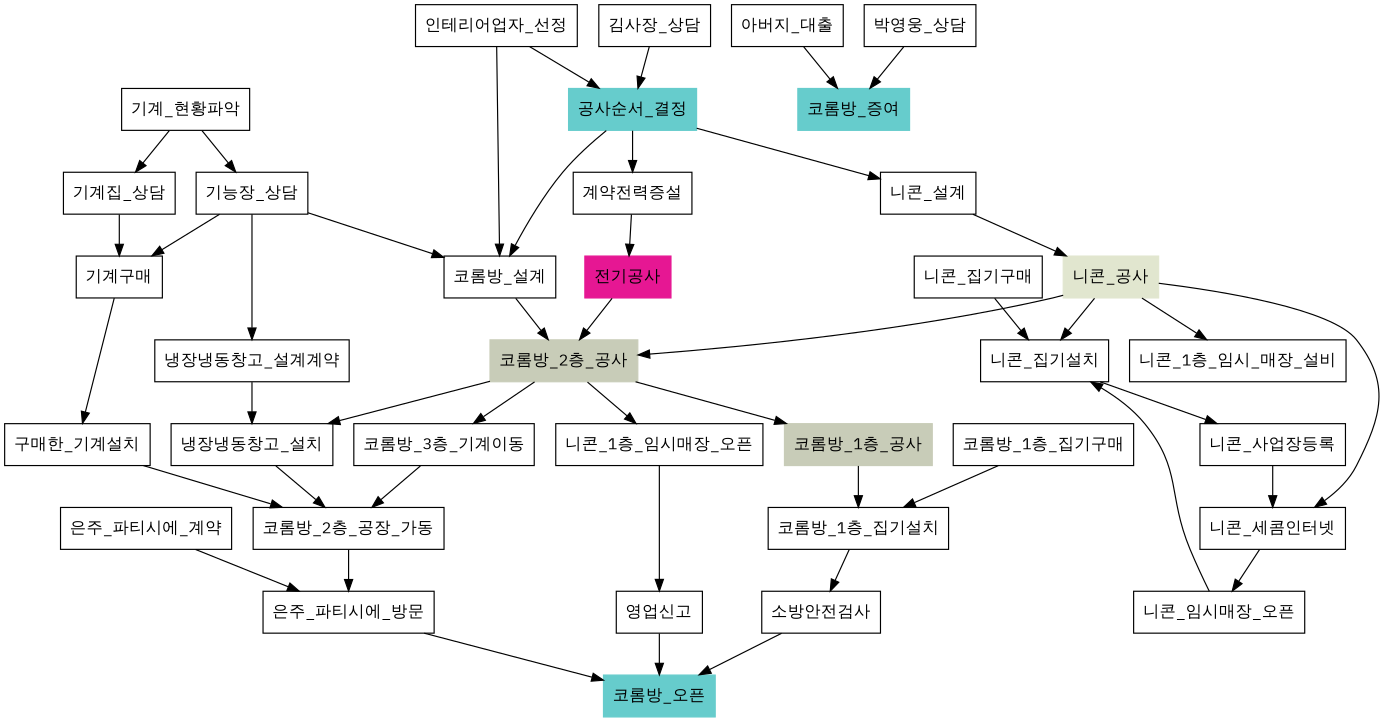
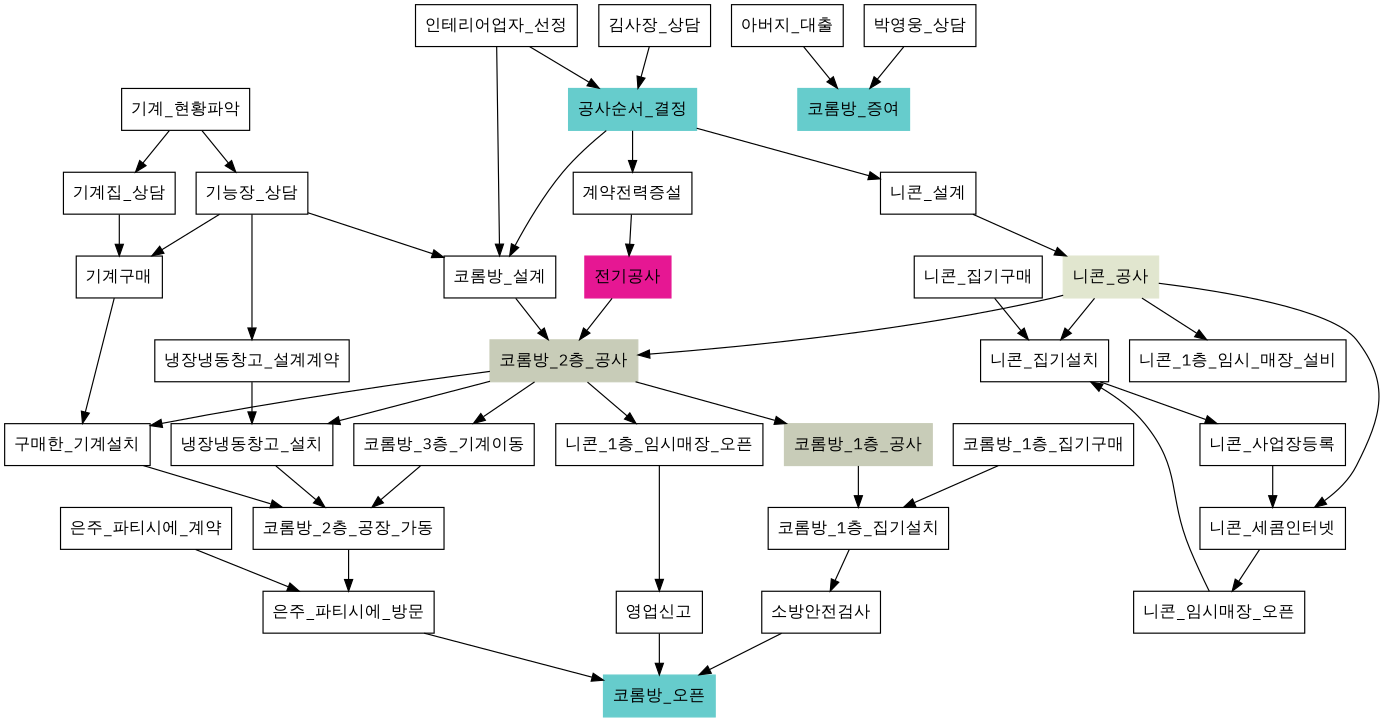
edge "코롬방_2층_공사" -> "구매한_기계설치": added
